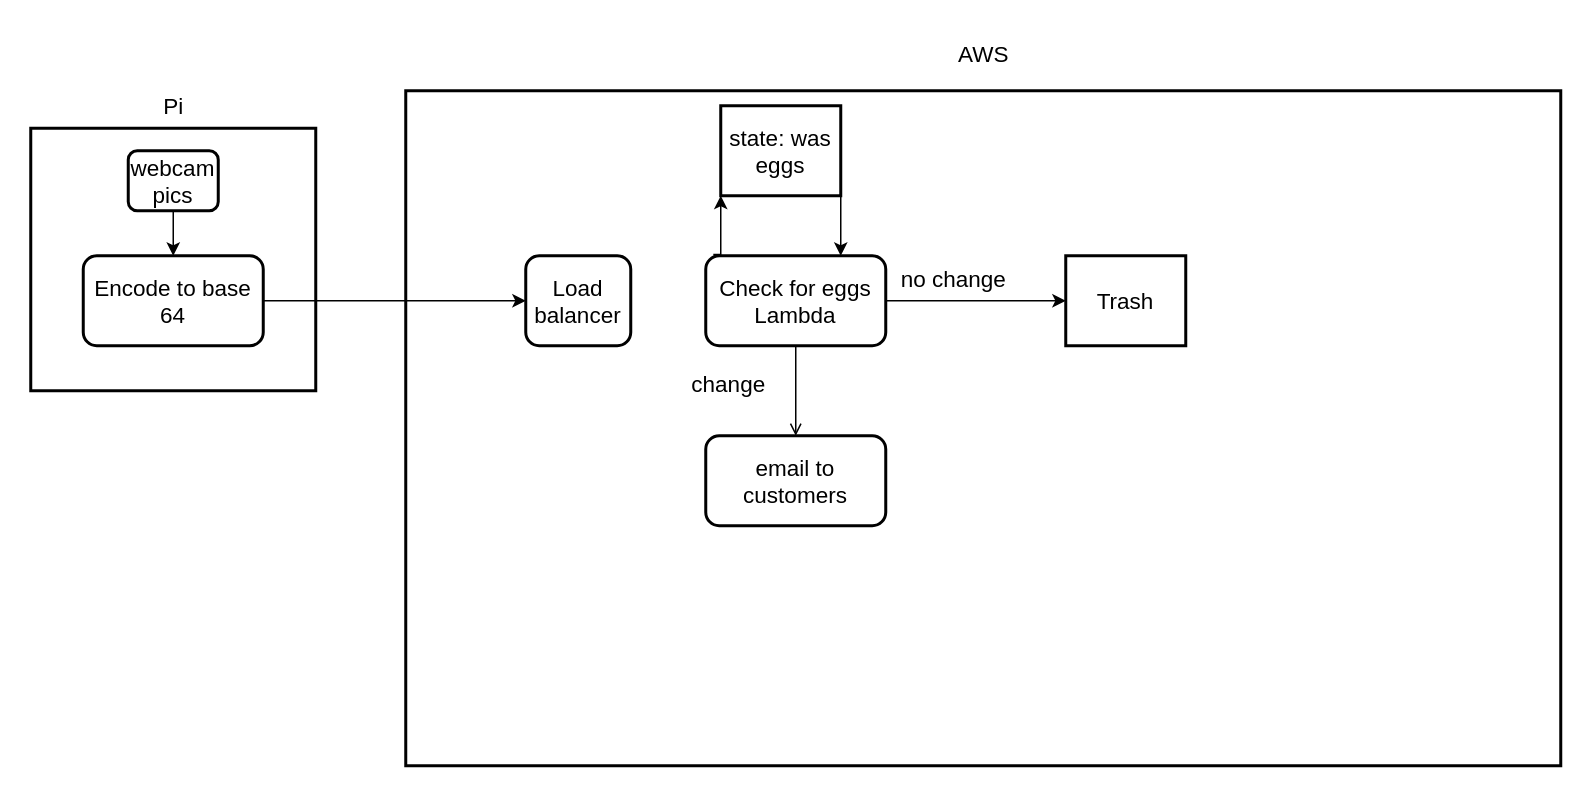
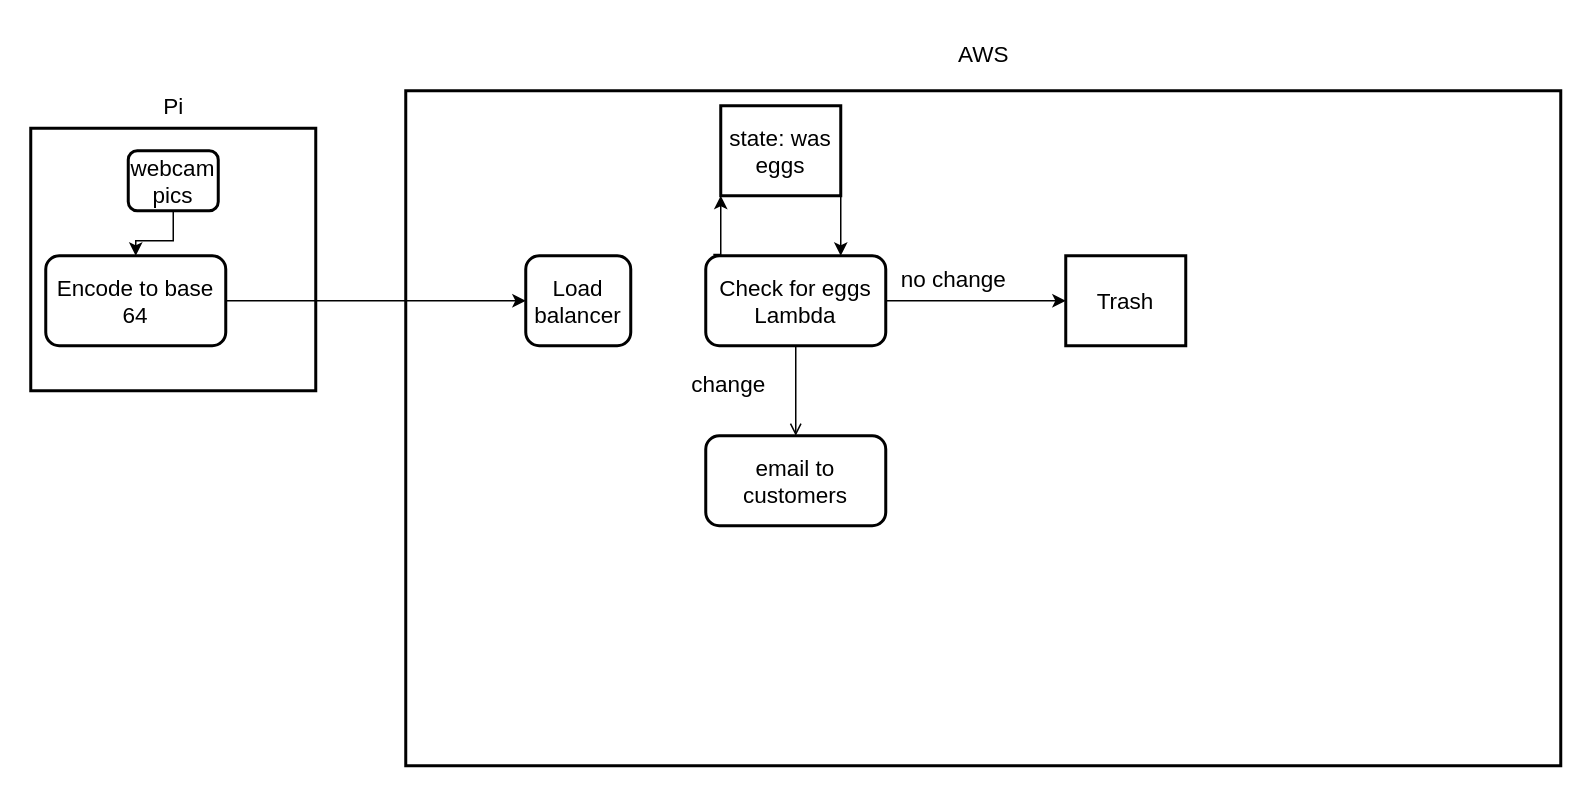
node "Encode to base 64": moved (173, 301) -> (136, 301)
